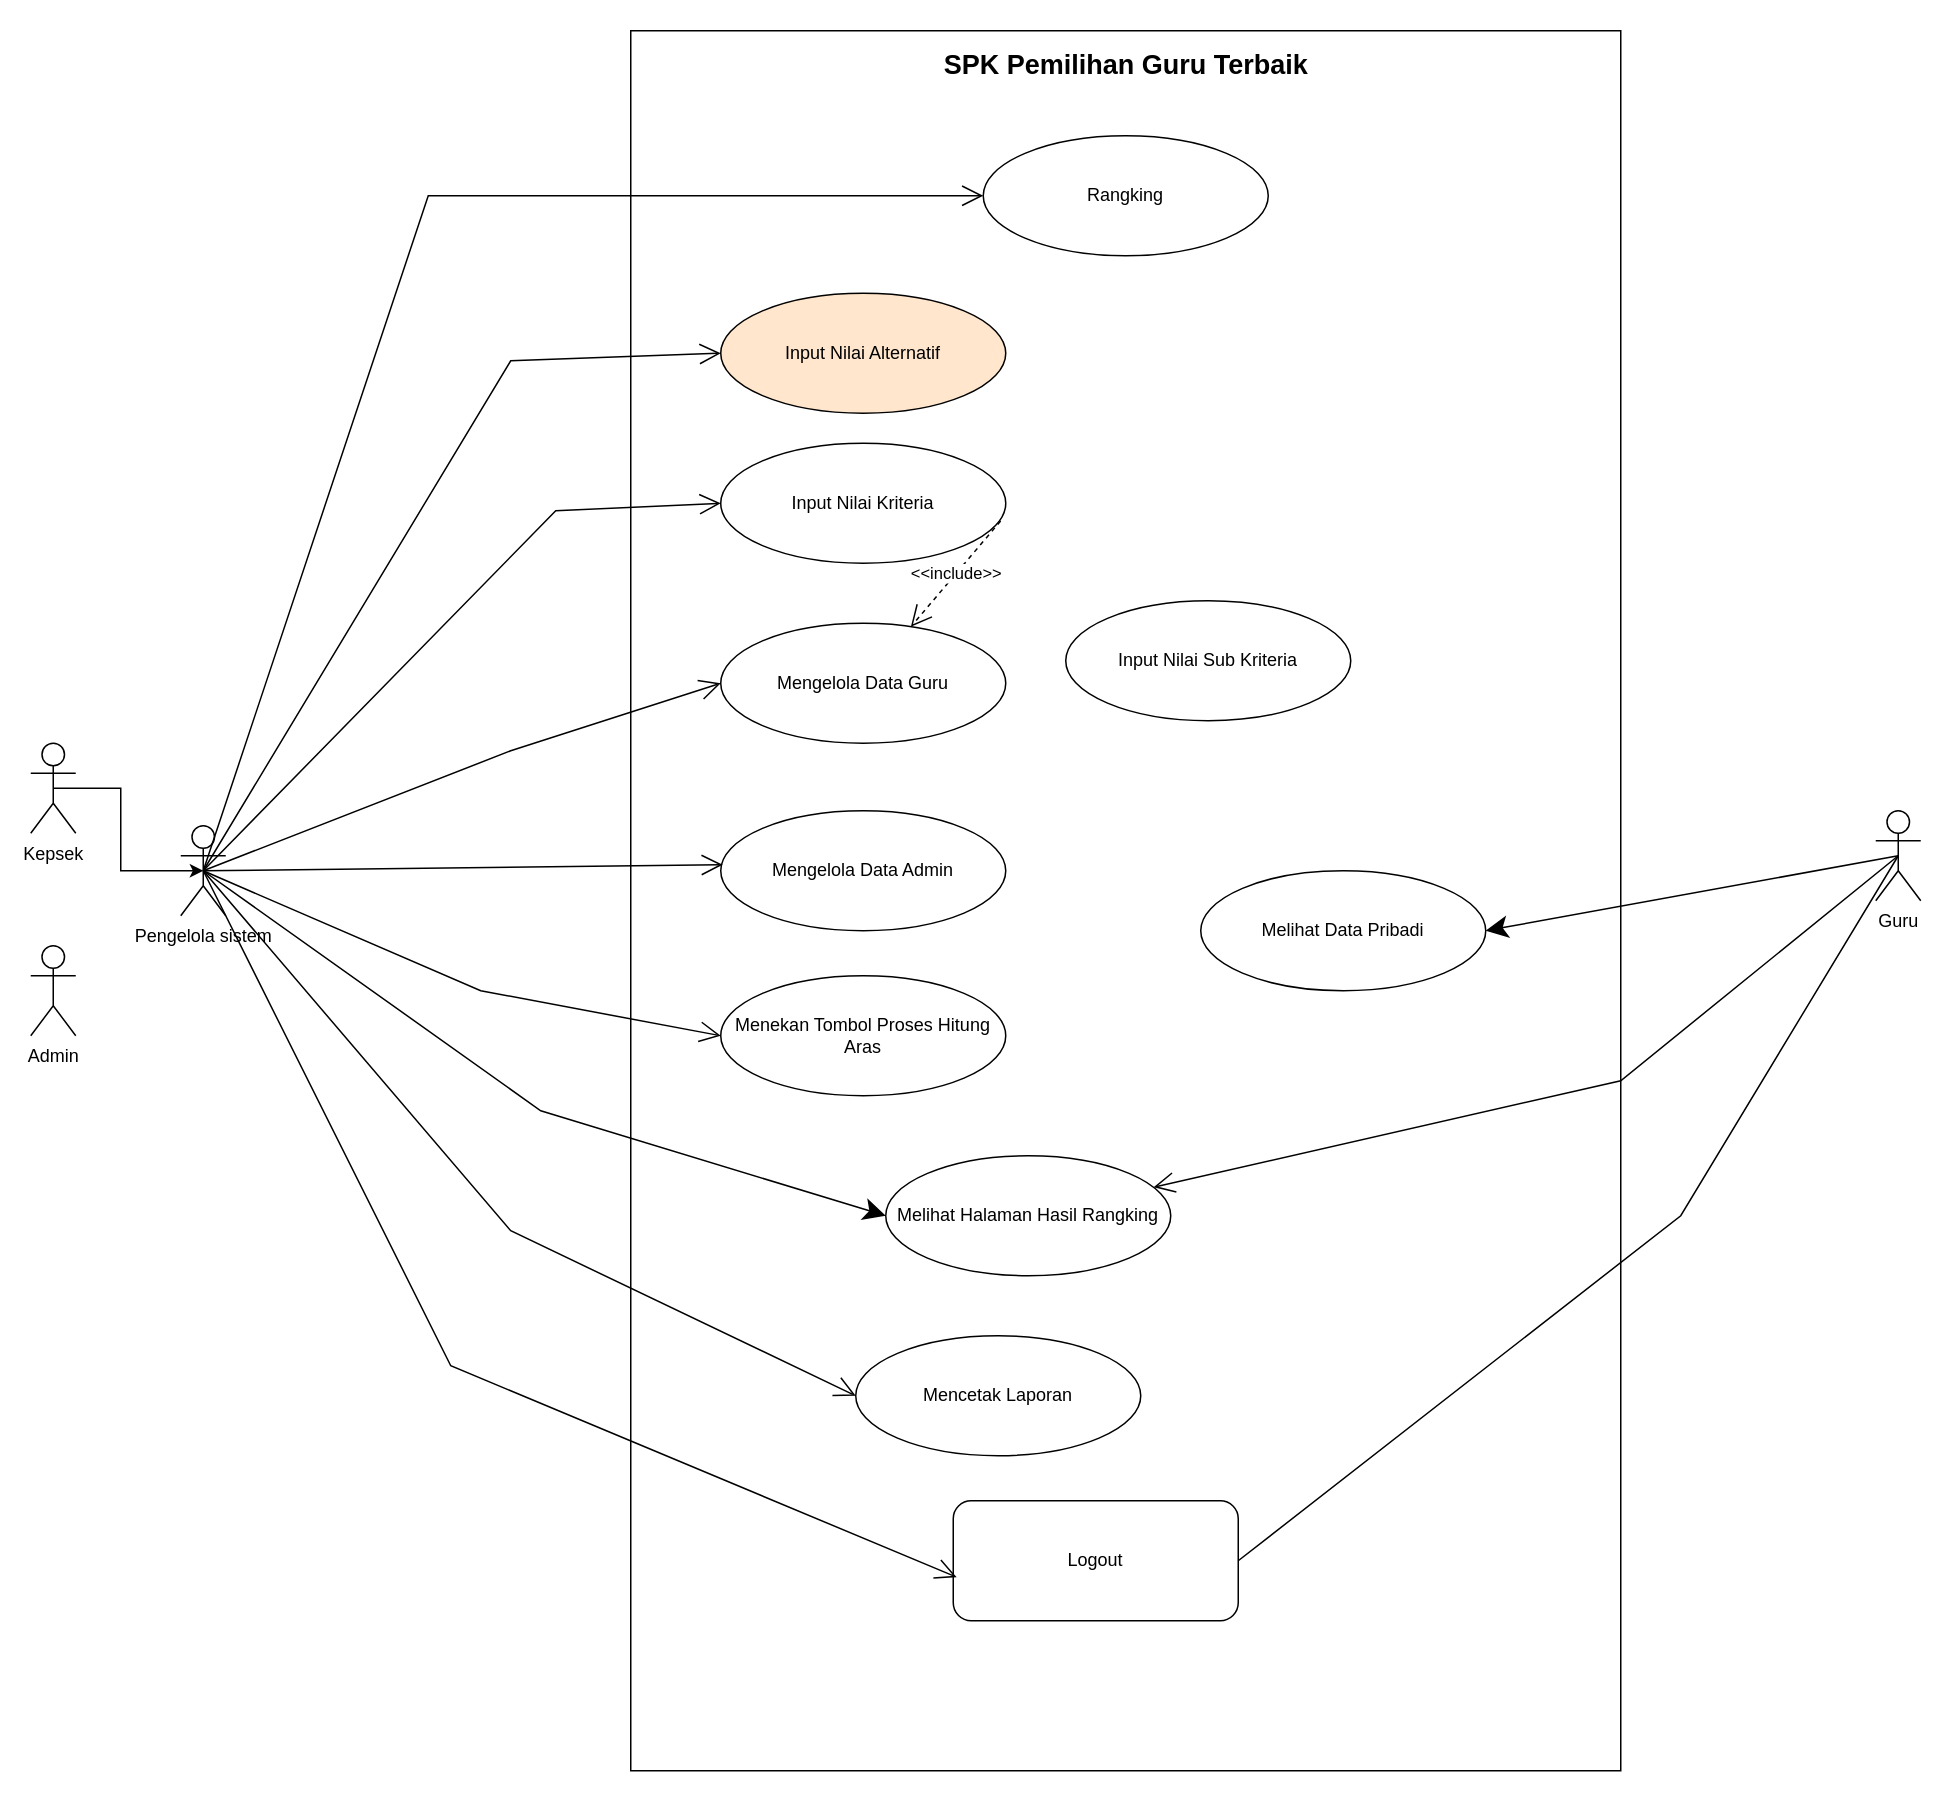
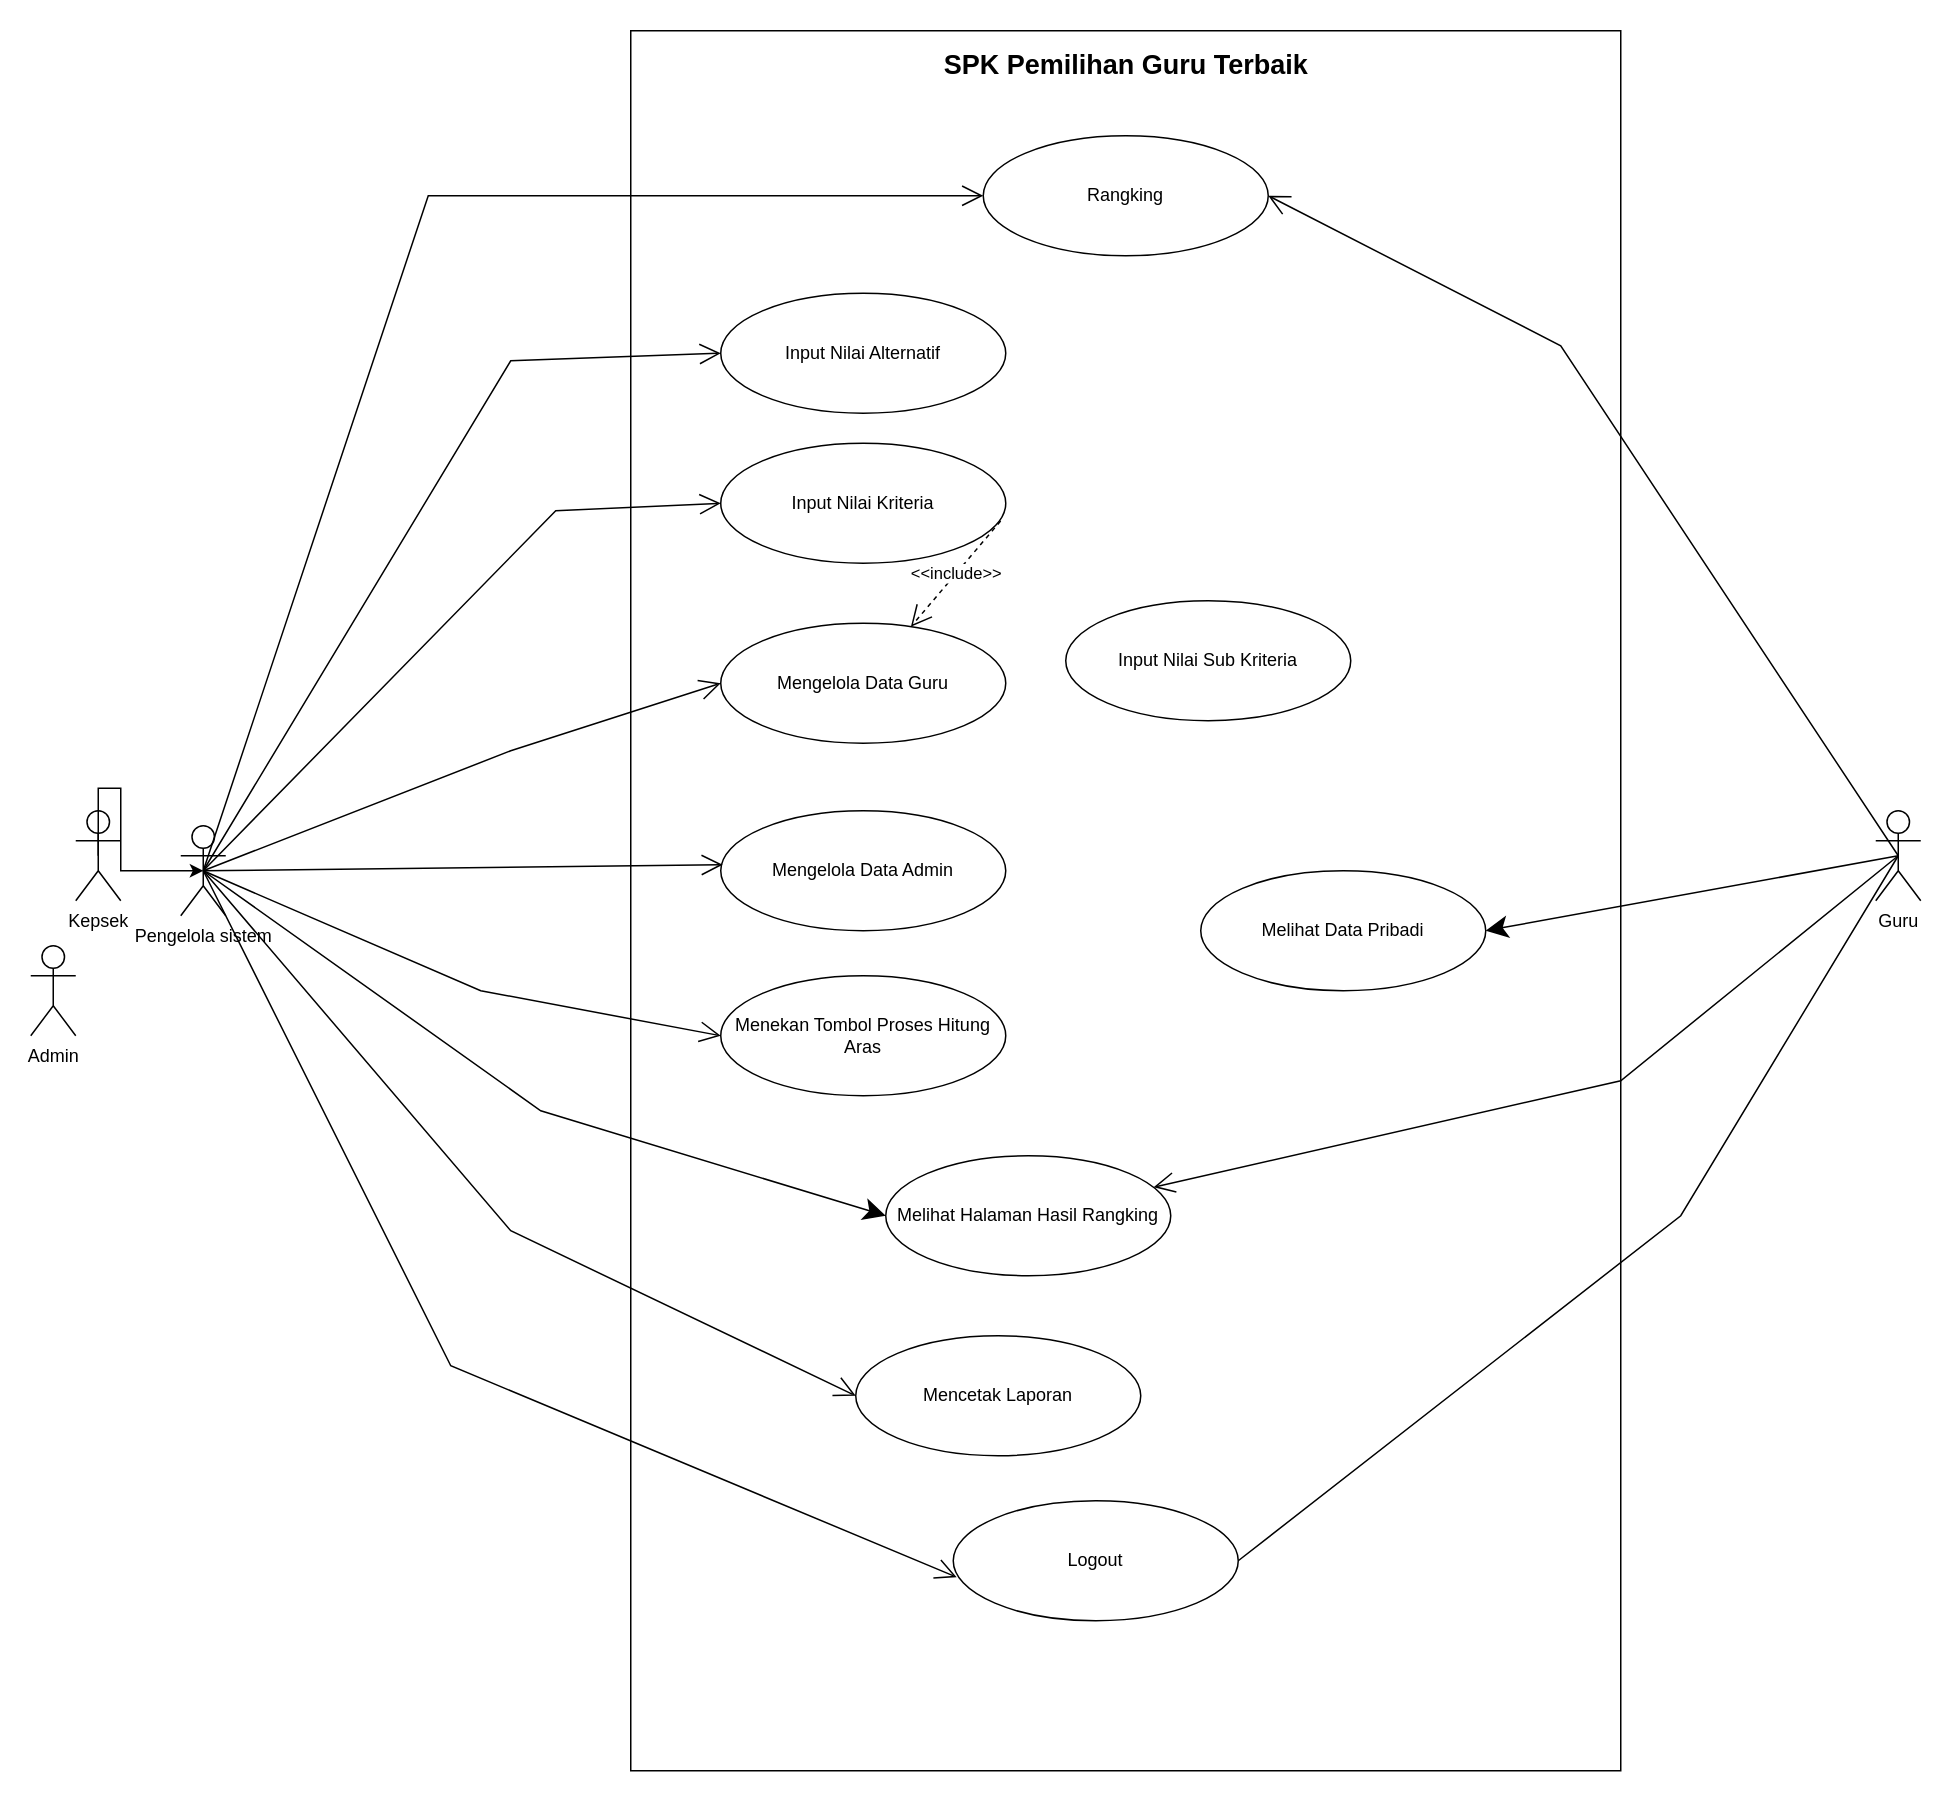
node "Input Nilai Alternatif": fillcolor #ffe6cc -> #ffffff
edge "Guru" -> "Rangking": added
node "Kepsek": moved (53, 788) -> (98, 856)
node "Logout": shape rounded rectangle -> ellipse
